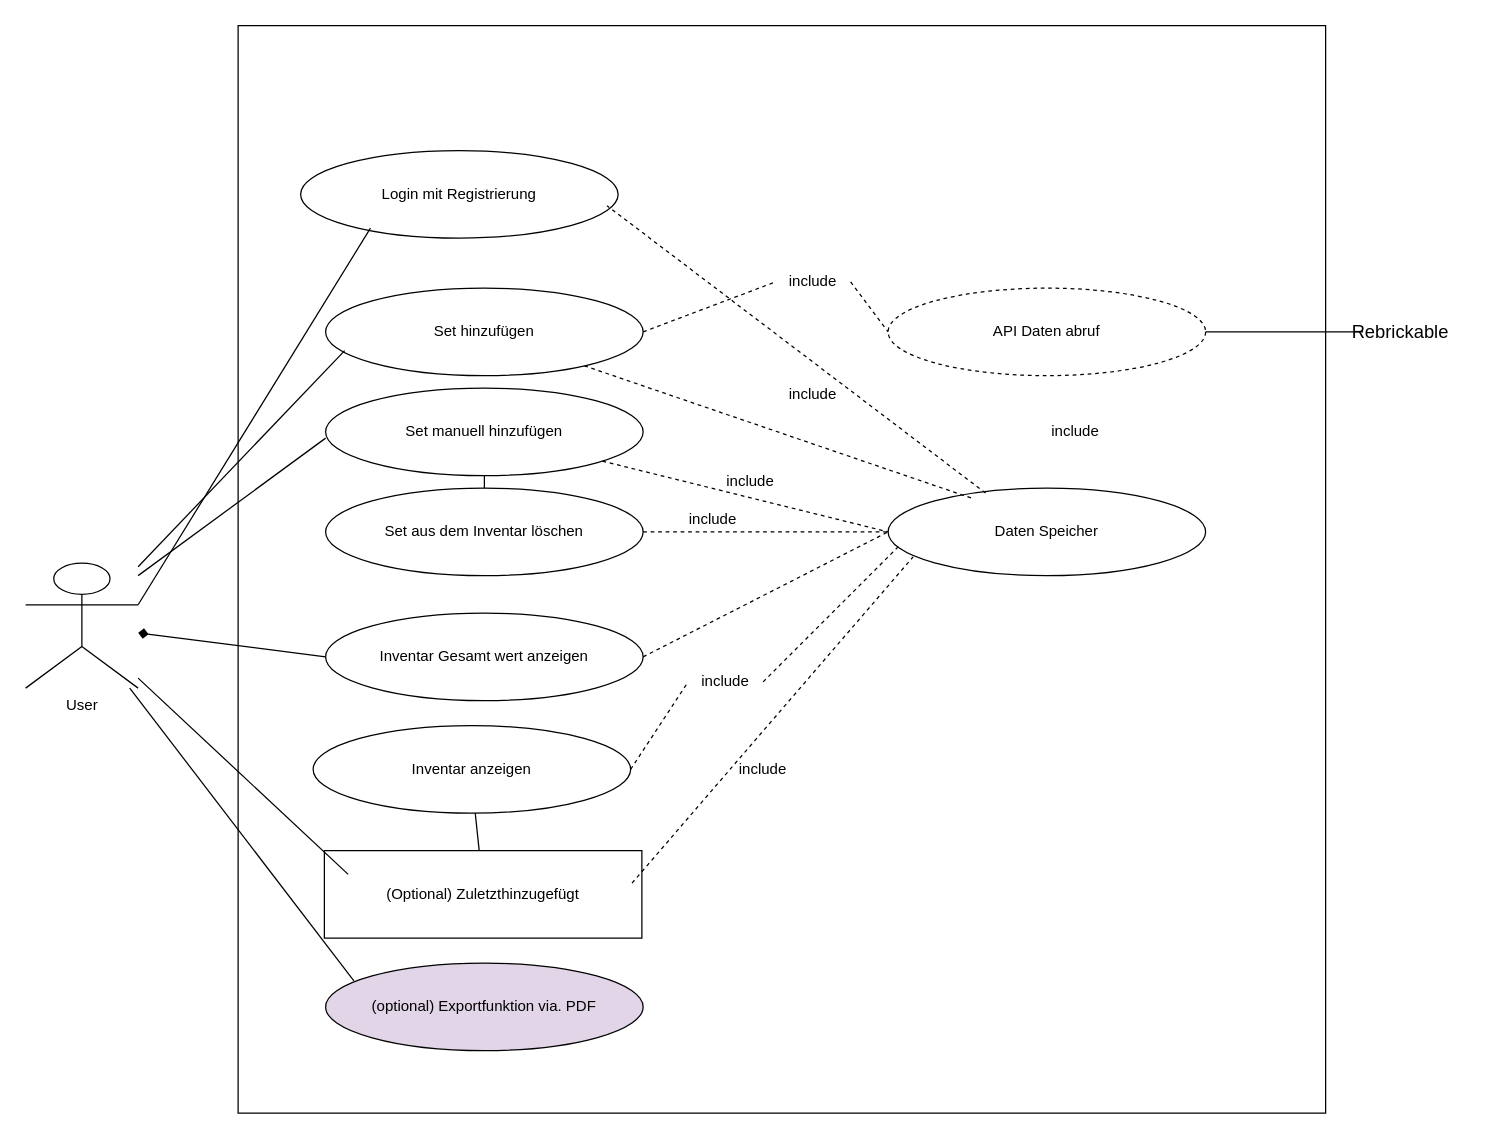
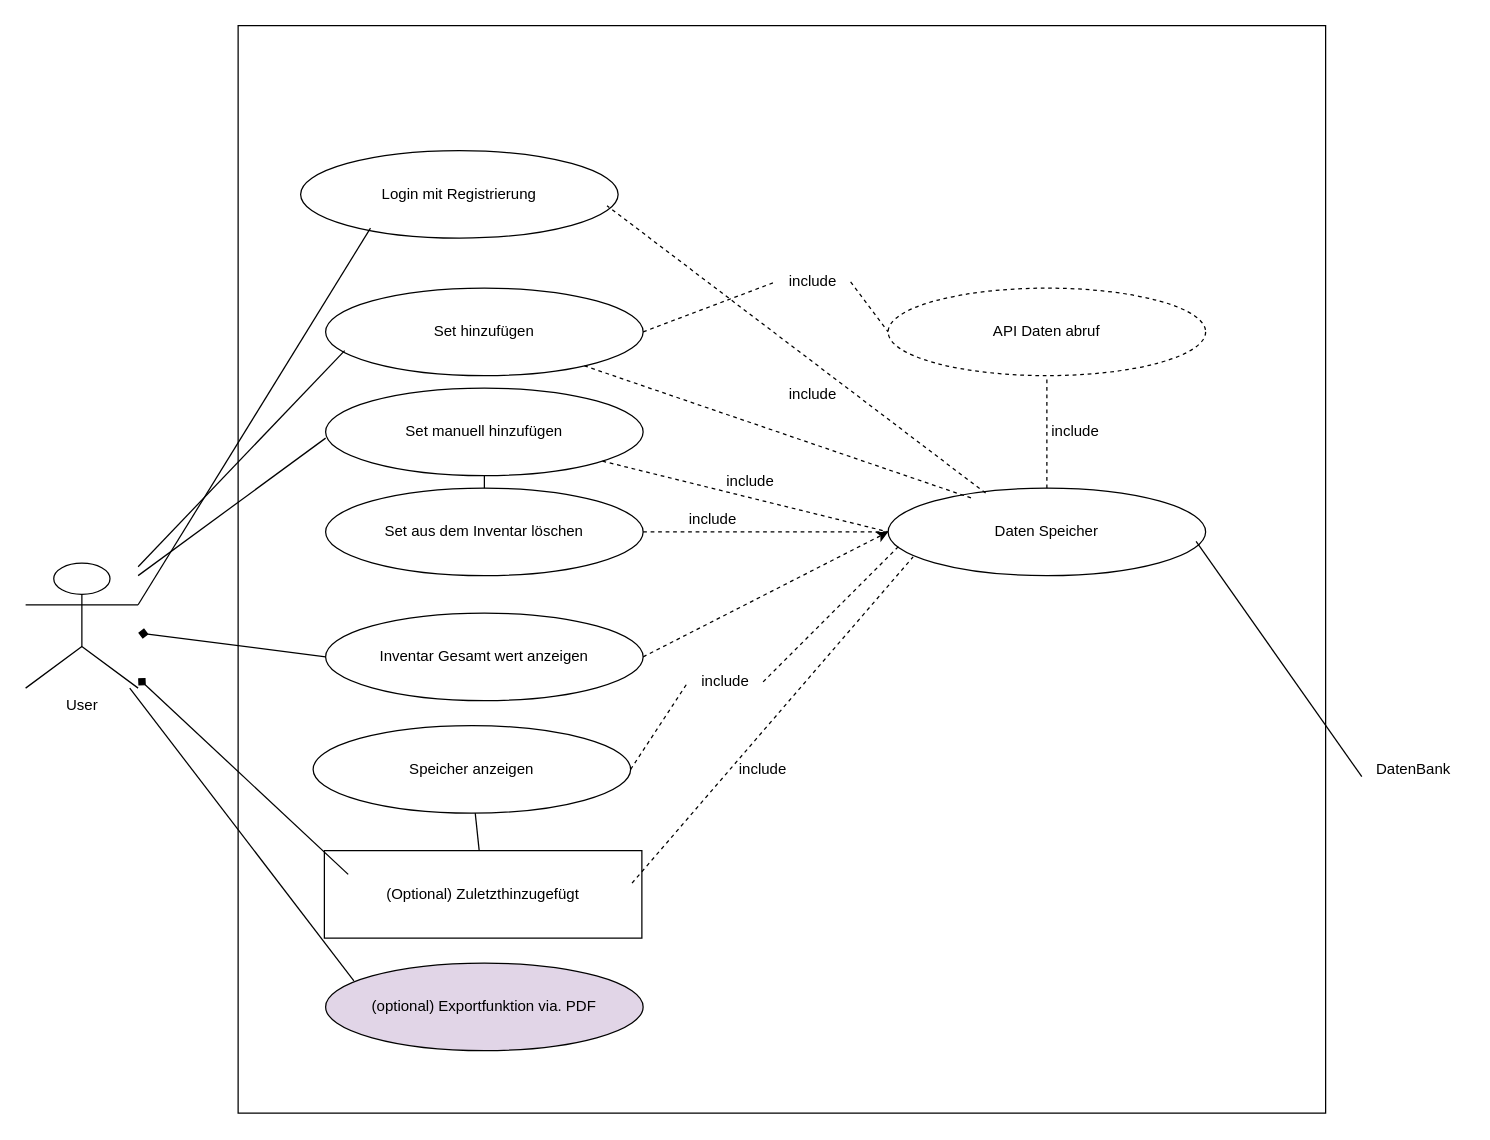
edge "API Daten abruf" -- "Rebrickable": removed
node "Rebrickable": removed
edge "API Daten abruf" -- "Daten Speicher": added
edge "Daten Speicher" -- "Inventar Gesamt wert anzeigen": arrowhead none -> classic
edge "Daten Speicher" -- "DatenBank": added
edge "User" -- "(Optional) Zuletzthinzugefügt": arrowhead none -> diamond
node "Inventar anzeigen": label "Inventar anzeigen" -> "Speicher anzeigen"
node "DatenBank": added
